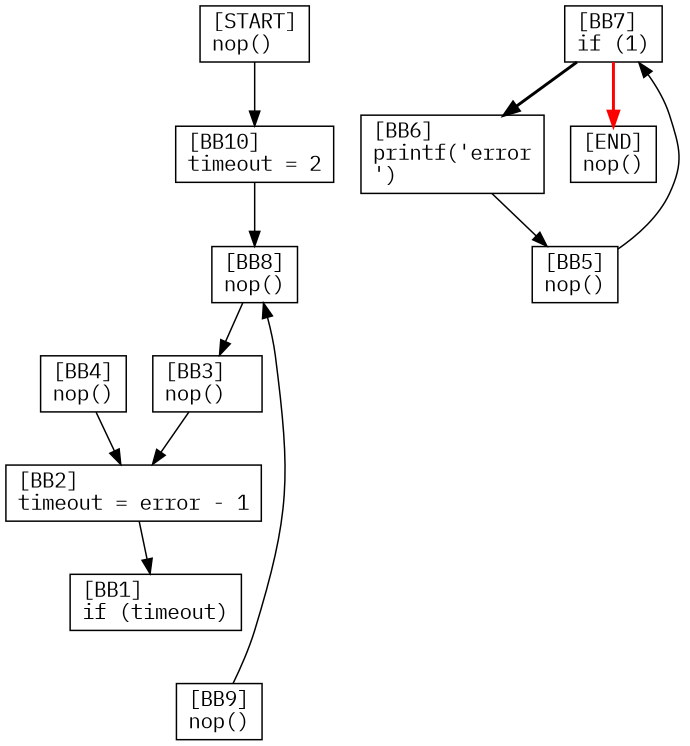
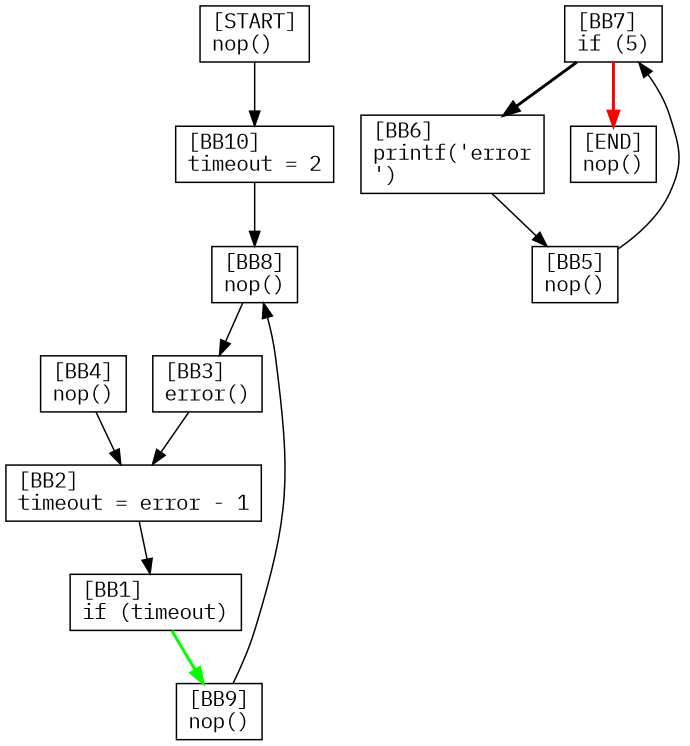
node "[BB7] if (1)": label "[BB7] if (1)" -> "[BB7] if (5)"
node "[BB3] nop()": label "[BB3] nop()" -> "[BB3] error()"
edge "[BB1] if (timeout)" -> "[BB9] nop()": added
